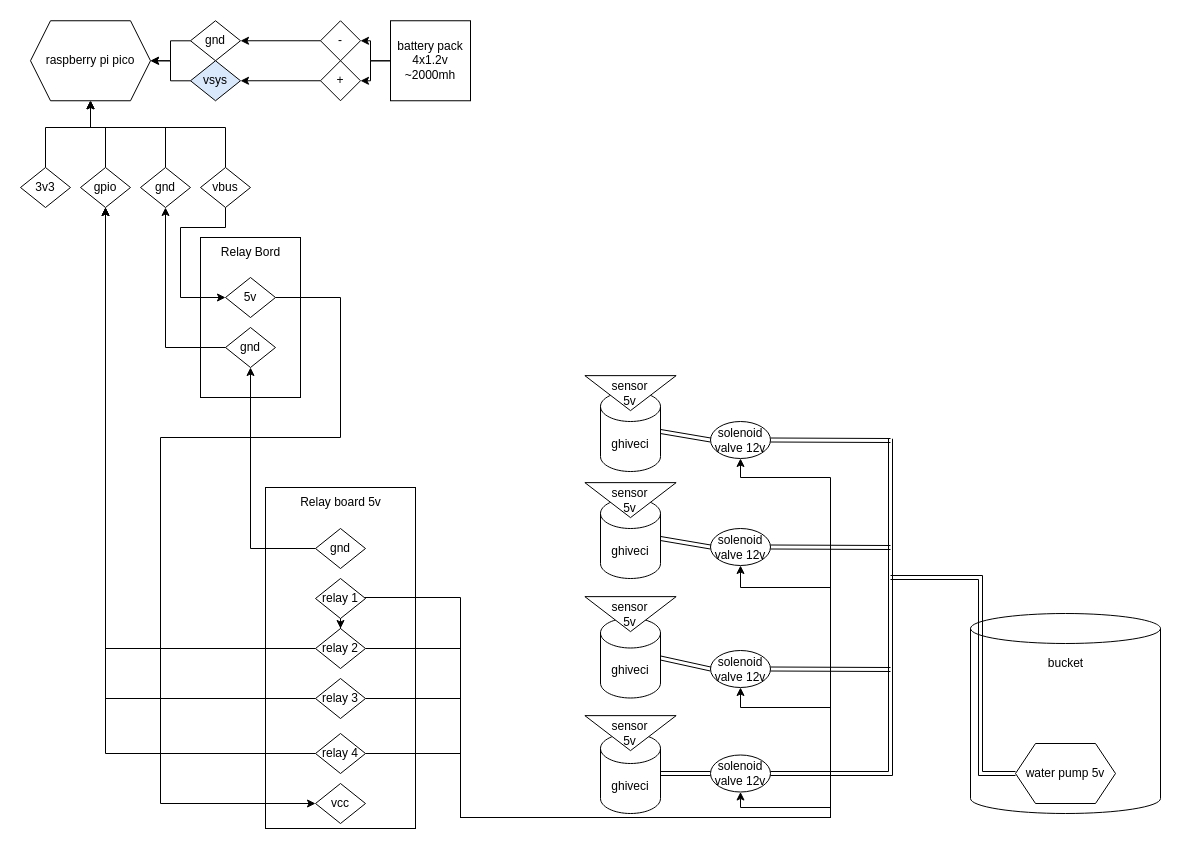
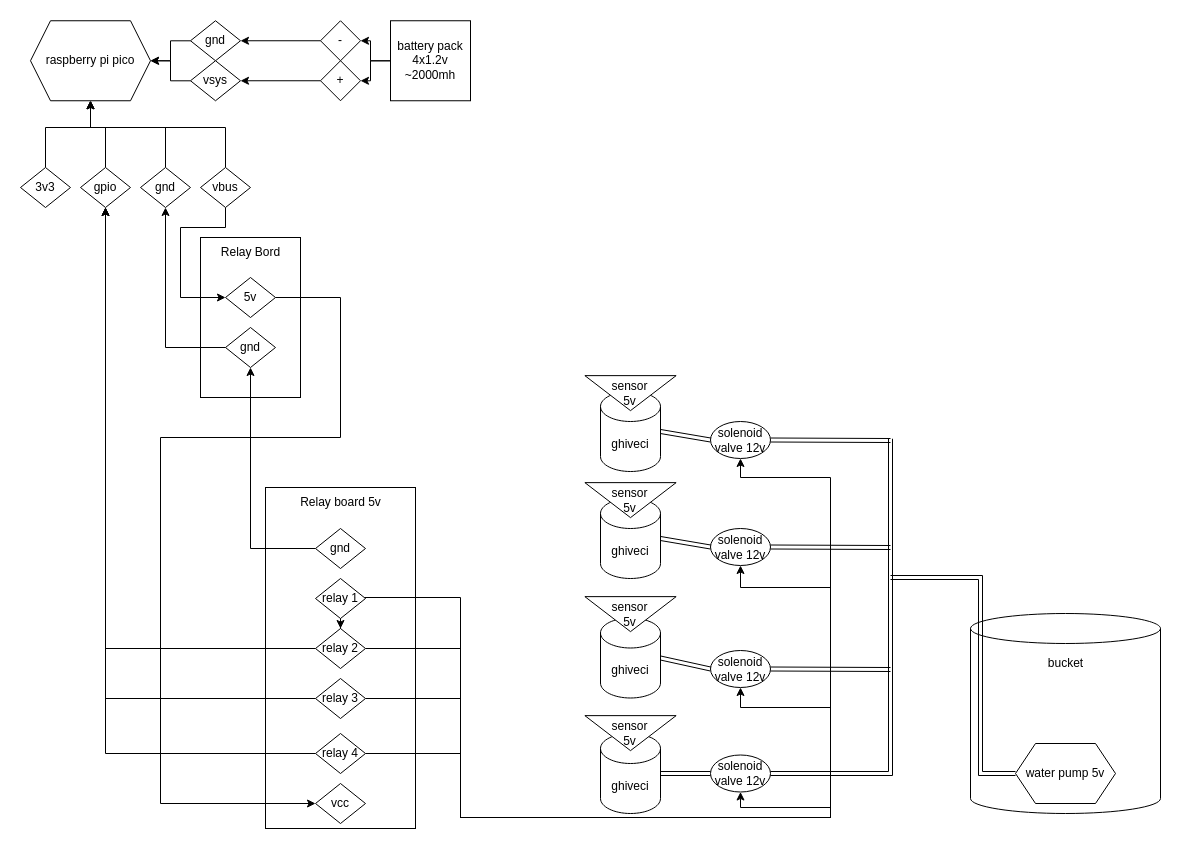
node "vsys": fillcolor #dae8fc -> #ffffff
